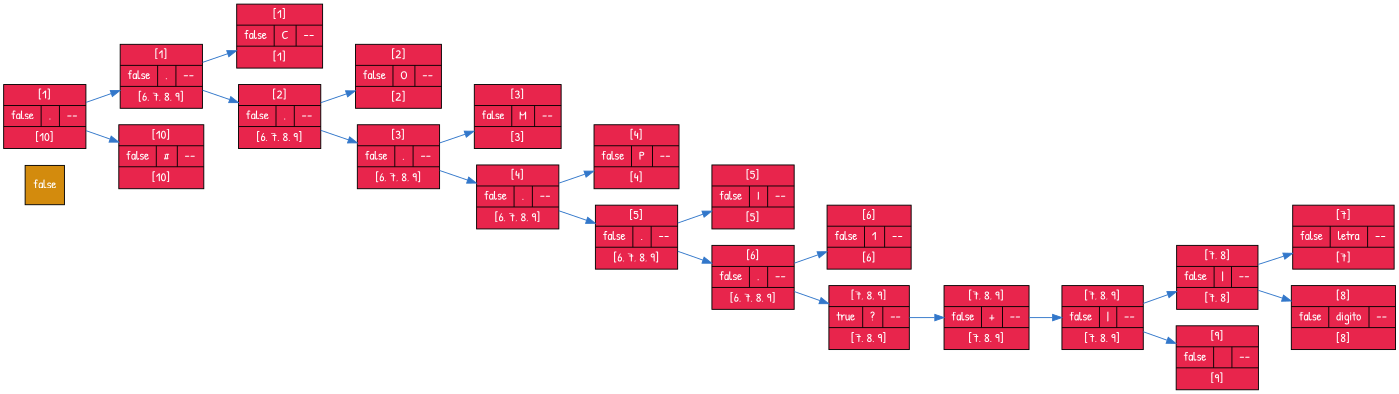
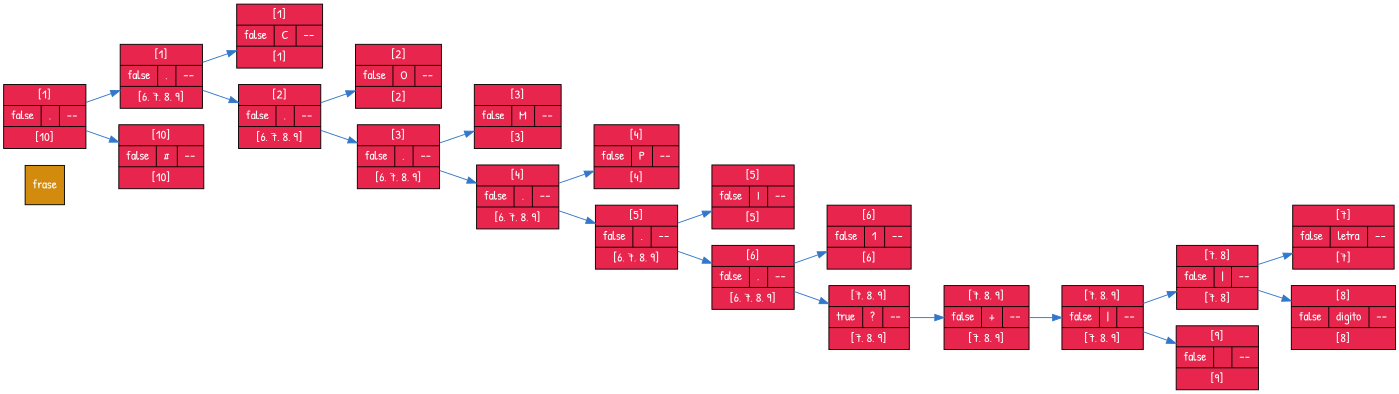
node "false": label "false" -> "frase"
